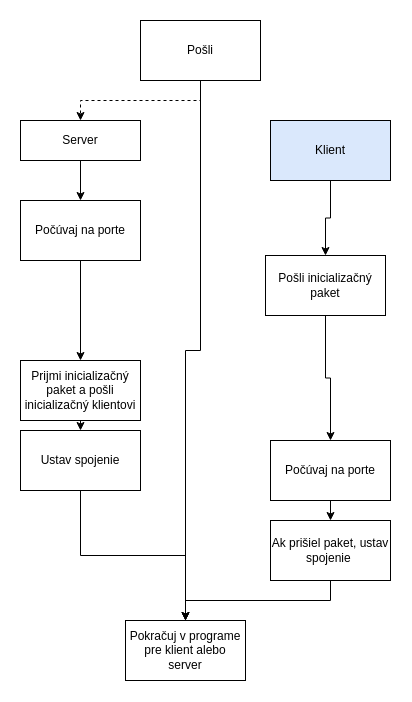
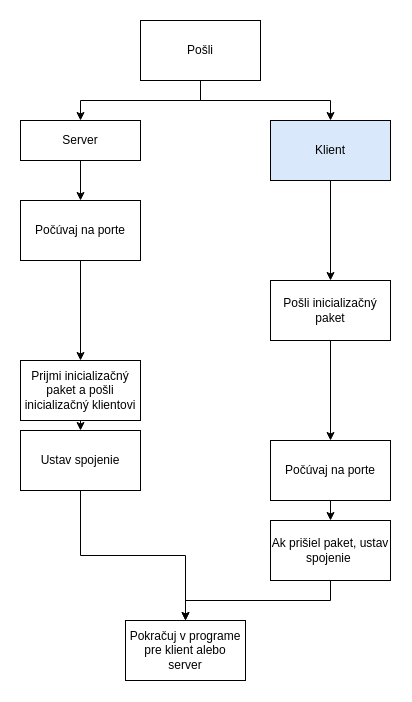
edge "Pošli" -> "Server": style dashed -> solid
node "Pošli inicializačný paket": moved (326, 286) -> (331, 311)
edge "Pošli" -> "Pokračuj v programe pre klient alebo server": now "Pošli" -> "Klient"
